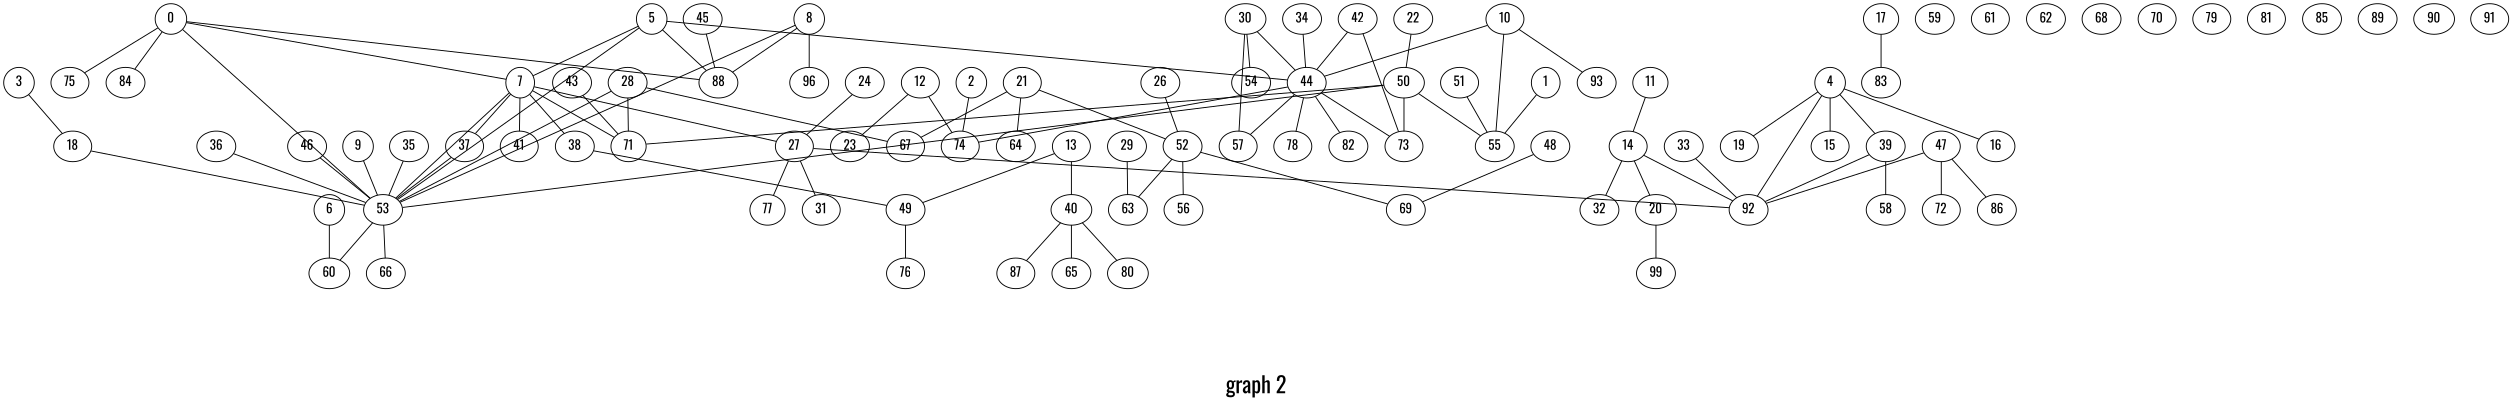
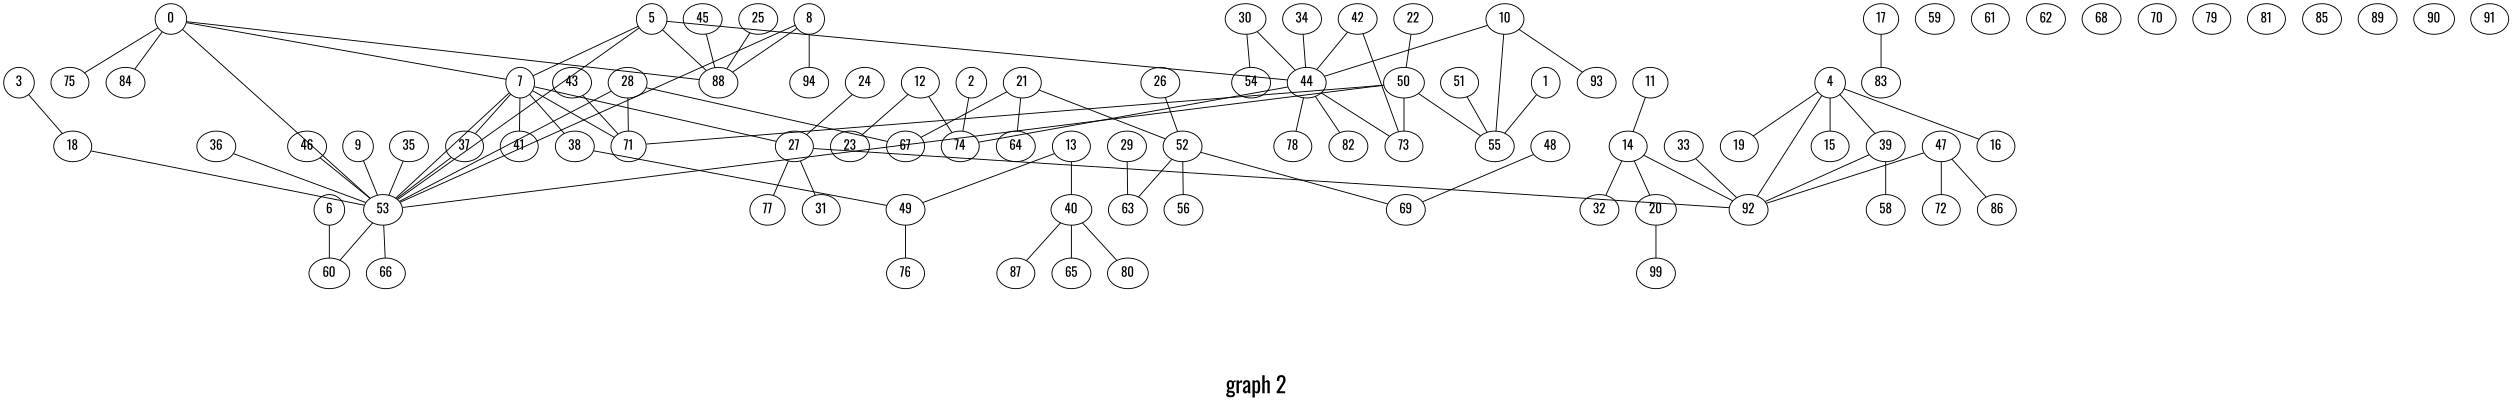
node "25": added
node "96": label "96" -> "94"
node "57": removed
